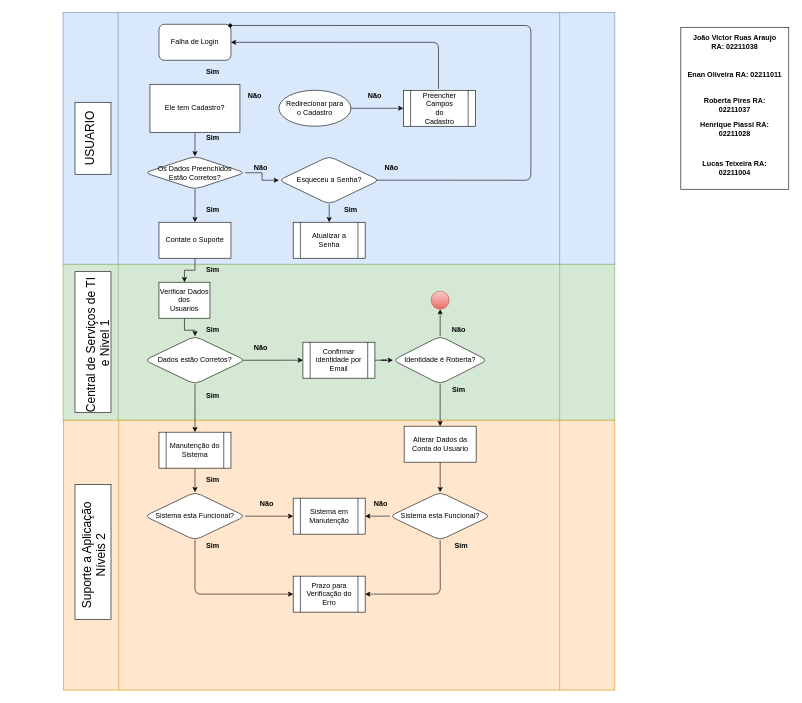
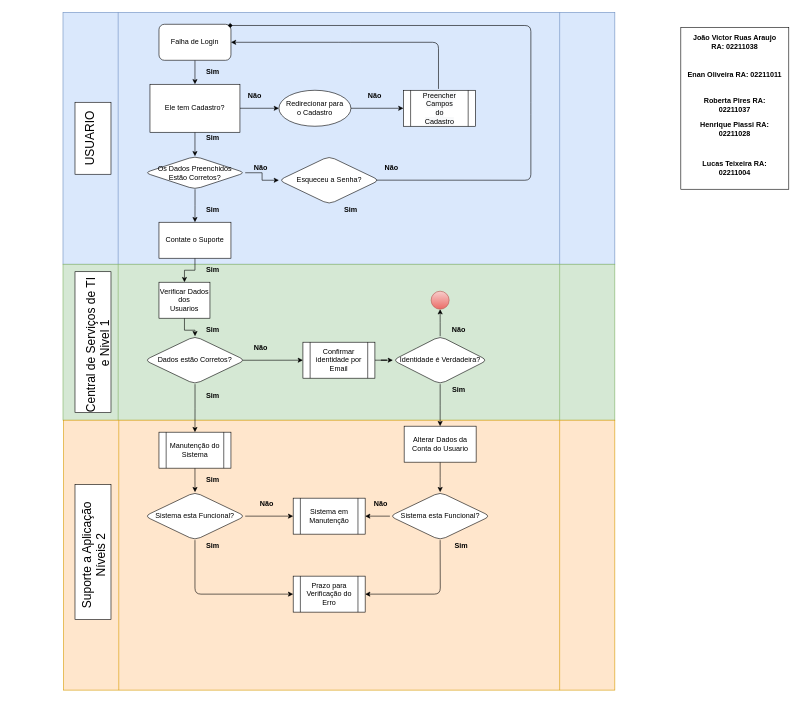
edge "Falha de Login" -> "Ele tem Cadastro?": added
edge "Ele tem Cadastro?" -> "Redirecionar para o Cadastro": added
edge "Esqueceu a Senha?" -> "Atualizar a Senha": removed
node "Atualizar a Senha": removed
node "Identidade é Roberta?": label "Identidade é Roberta?" -> "Identidade é Verdadeira?"
